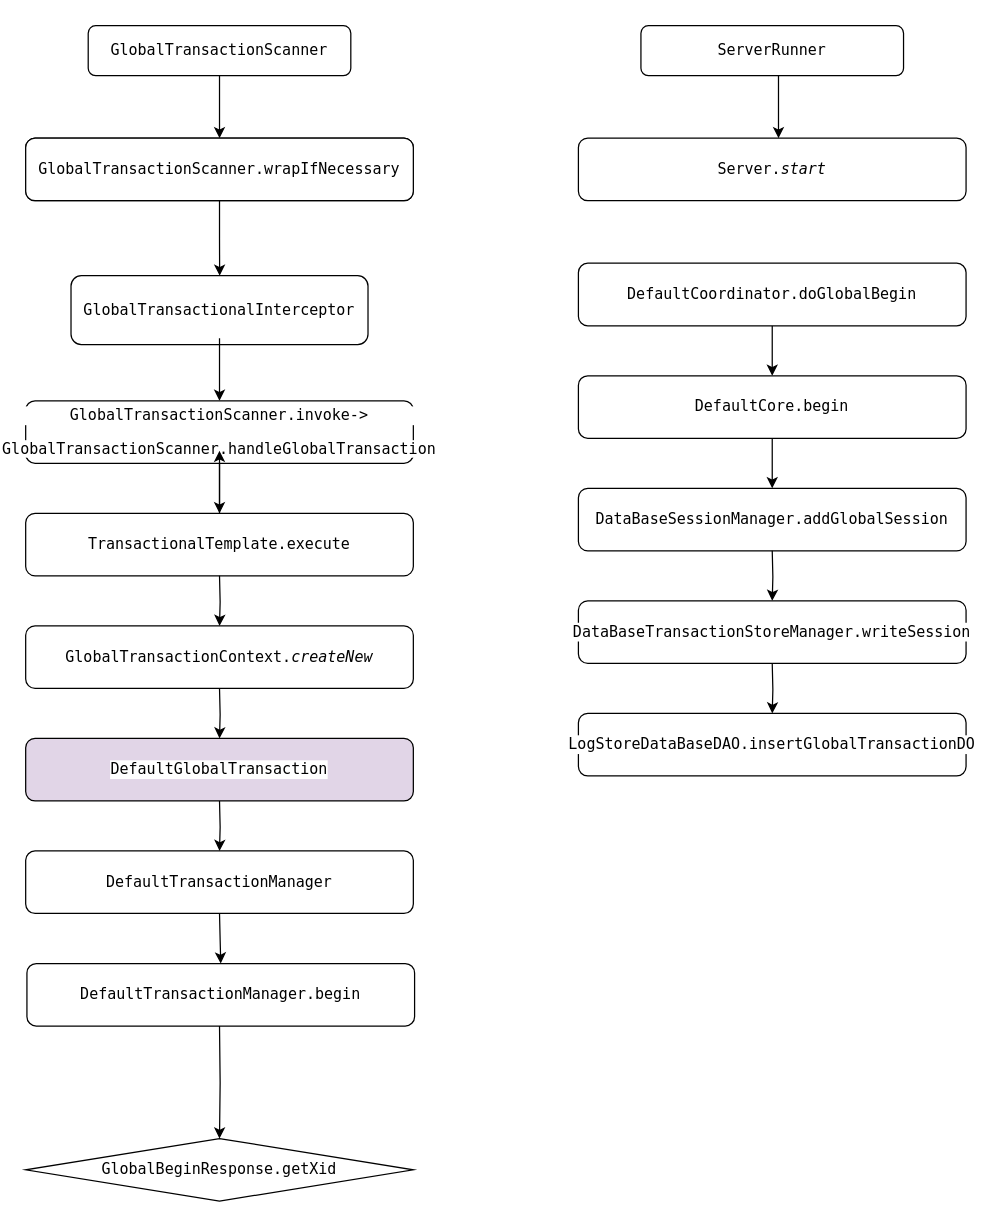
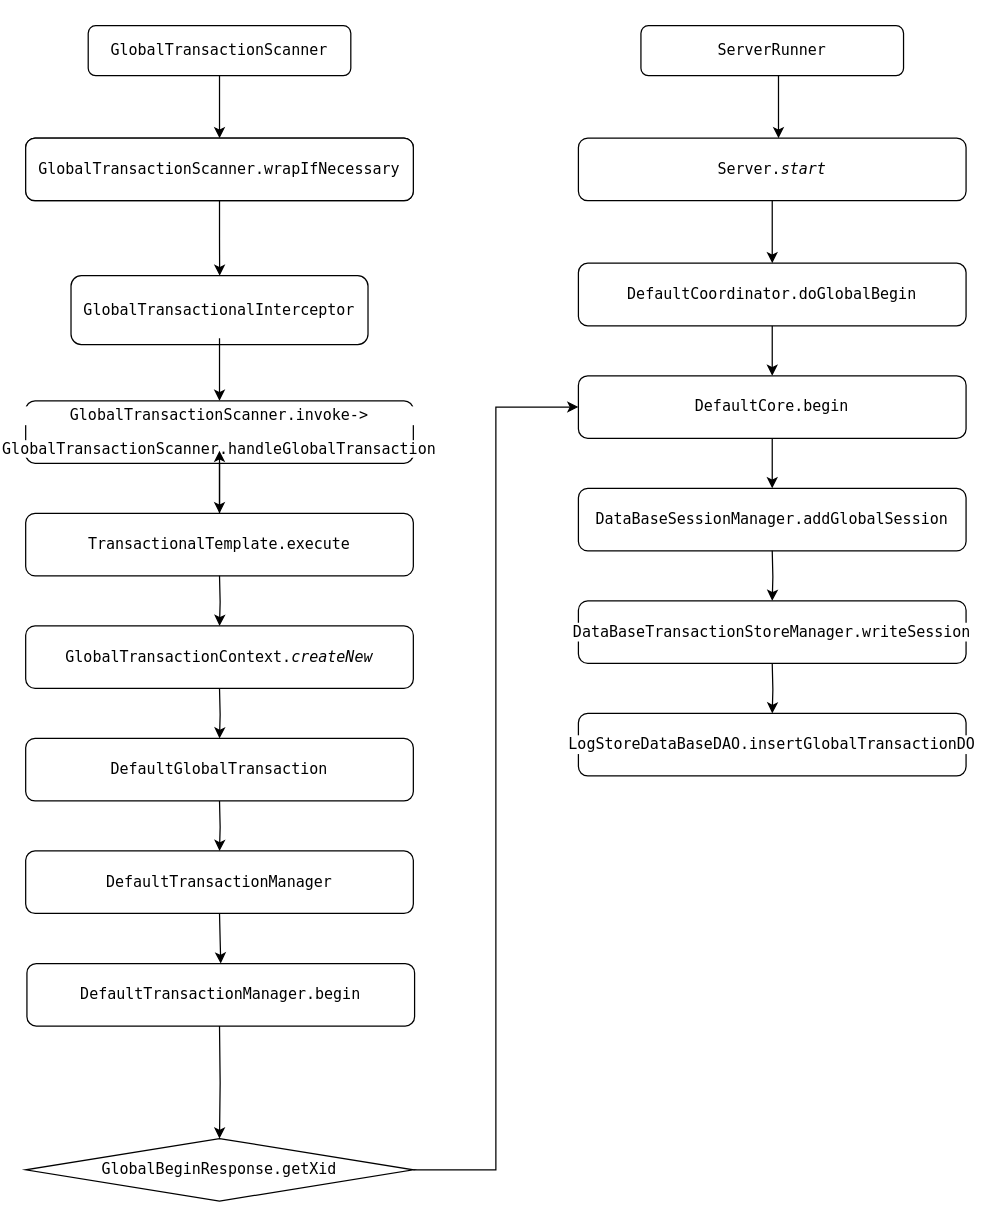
edge "Server.start" -> "DefaultCoordinator.doGlobalBegin": added
node "DefaultGlobalTransaction": fillcolor #e1d5e7 -> #ffffff
edge "GlobalBeginResponse.getXid" -> "DefaultCore.begin": added
